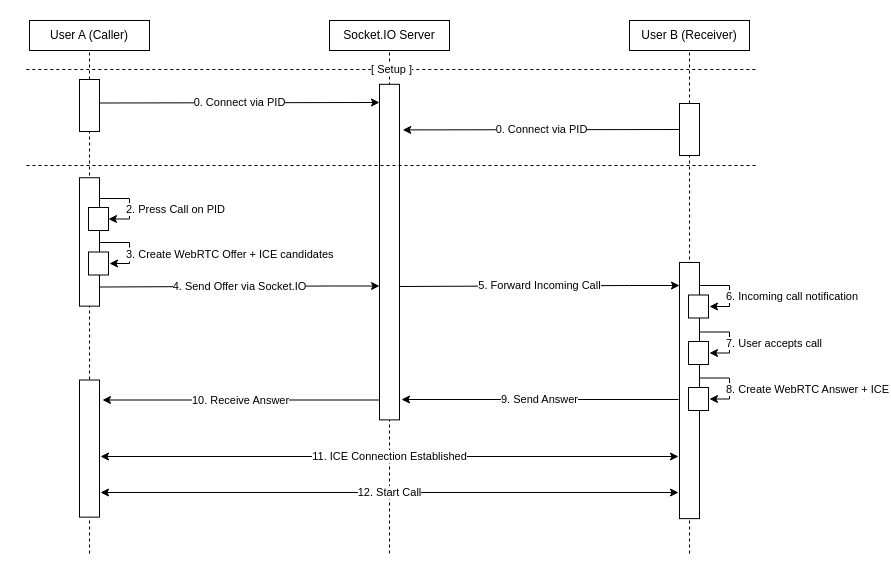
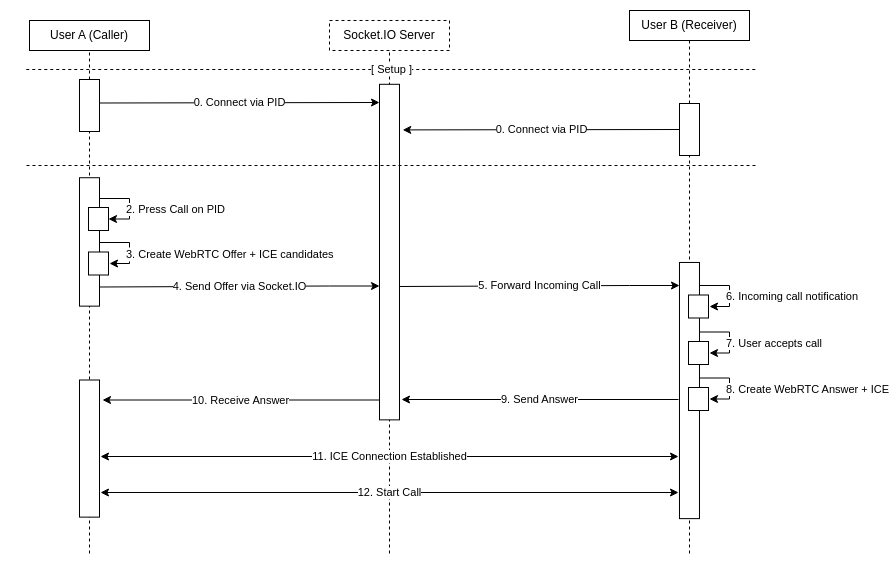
node "Socket.IO Server": style solid -> dashed
node "User B (Receiver)": moved (690, 36) -> (690, 26)
